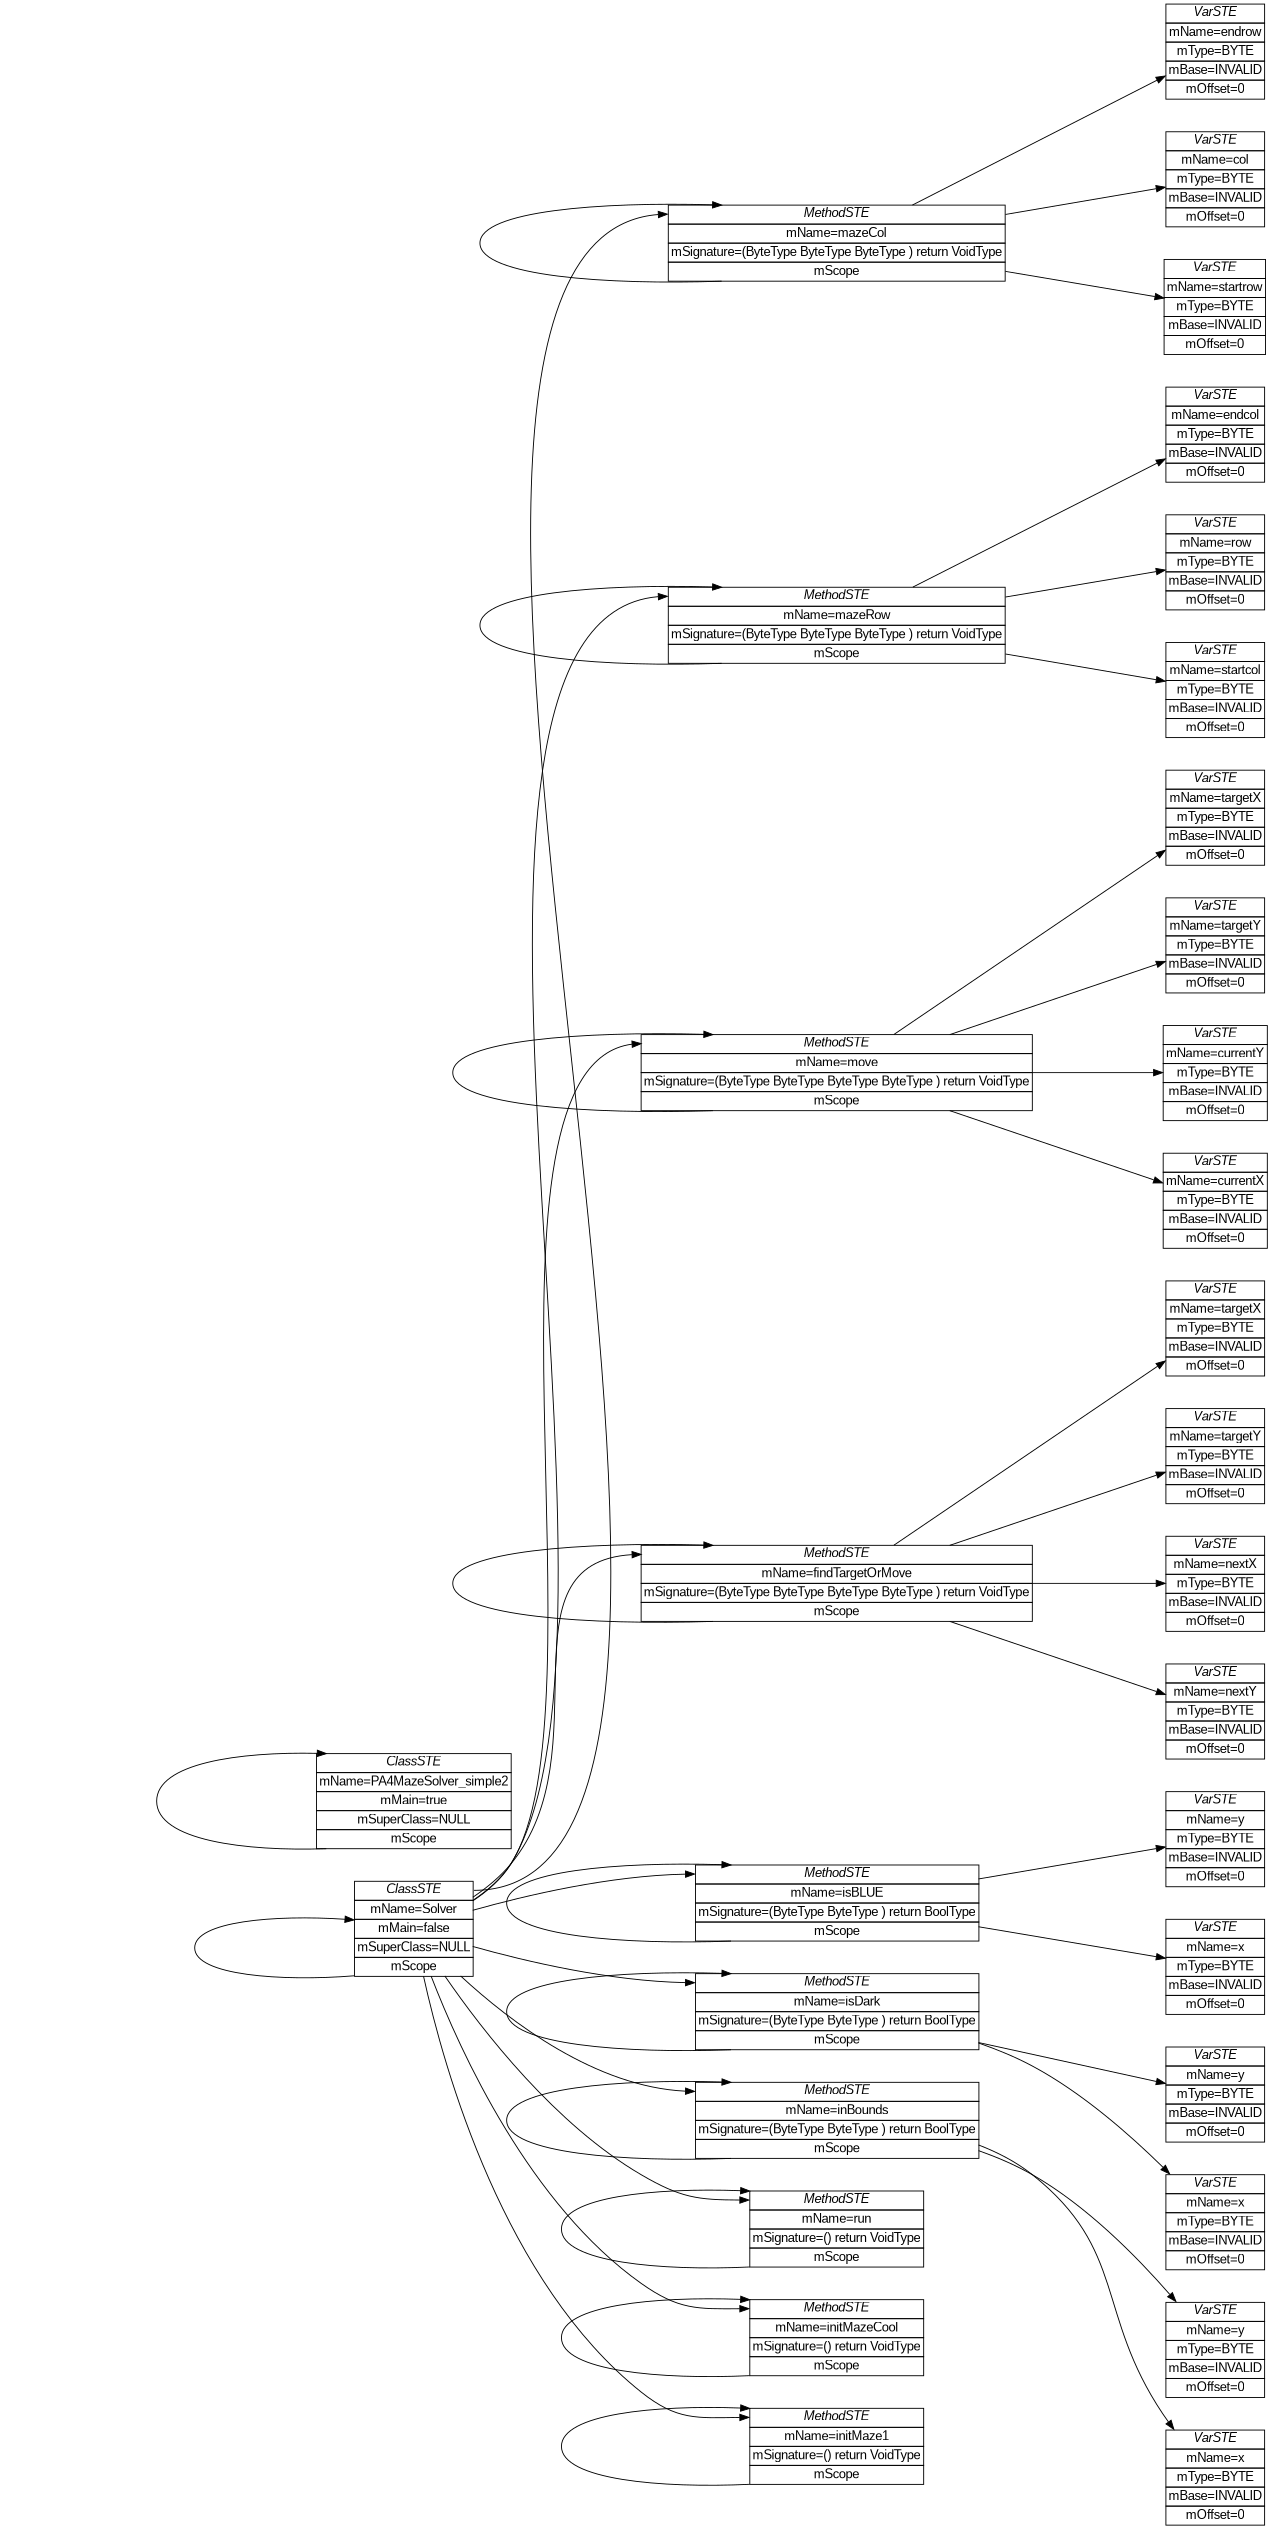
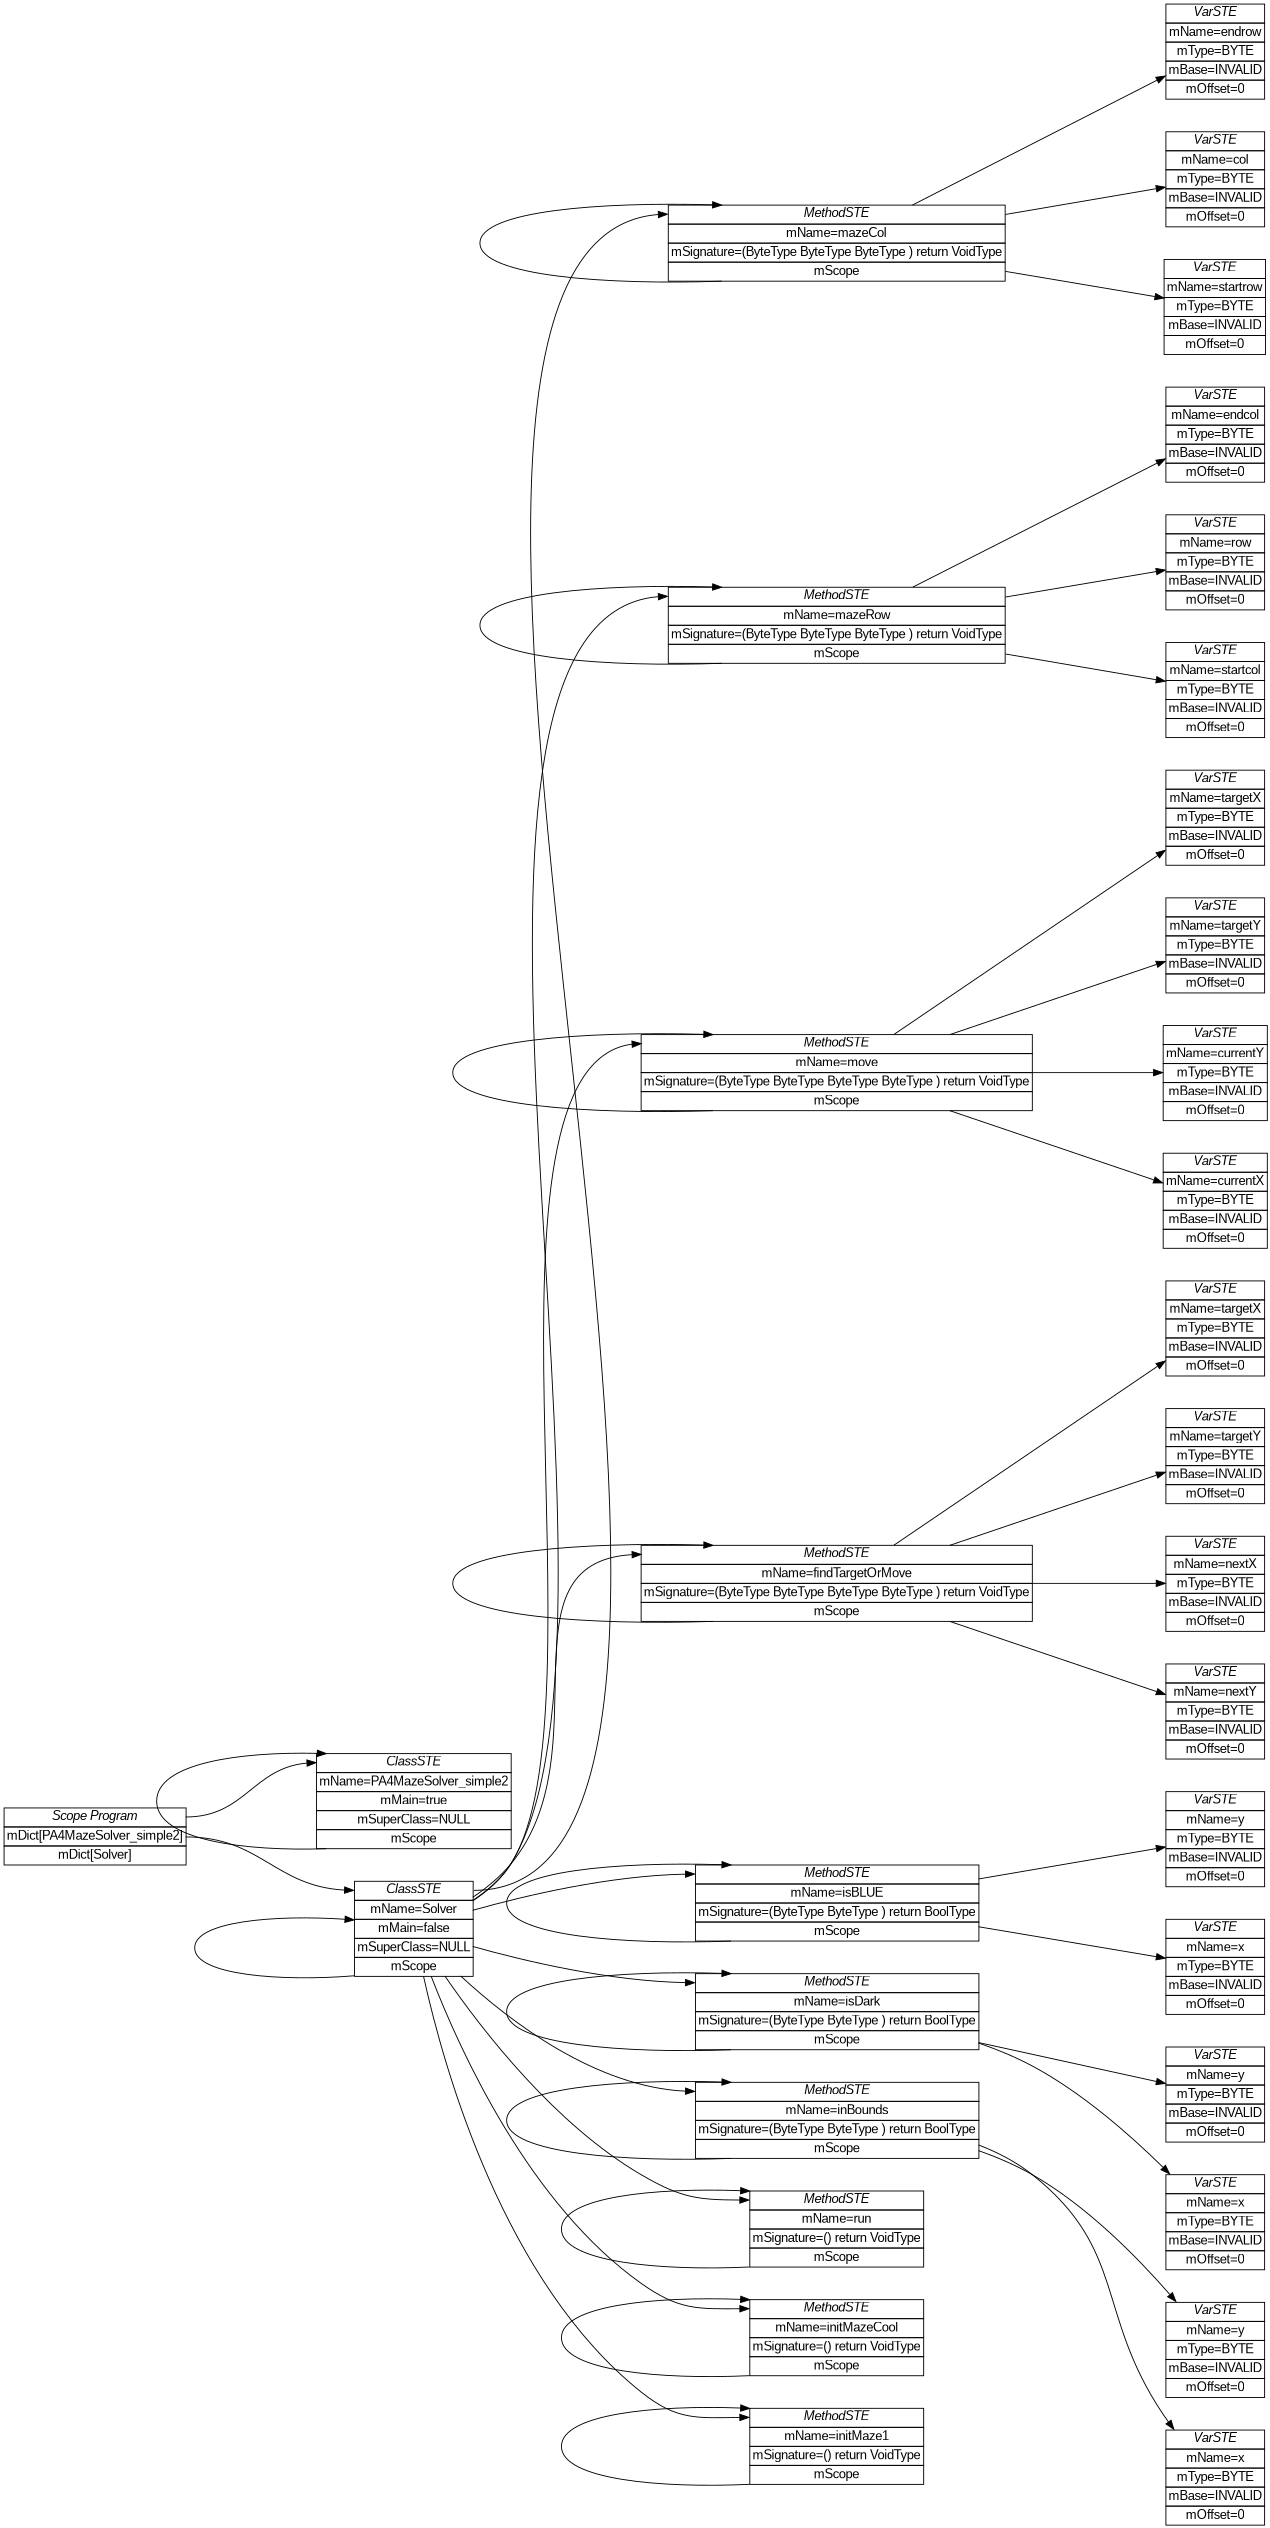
node "Scope Program": added
